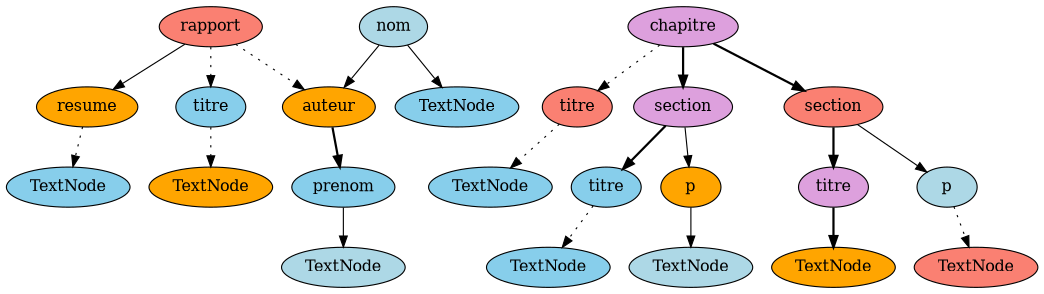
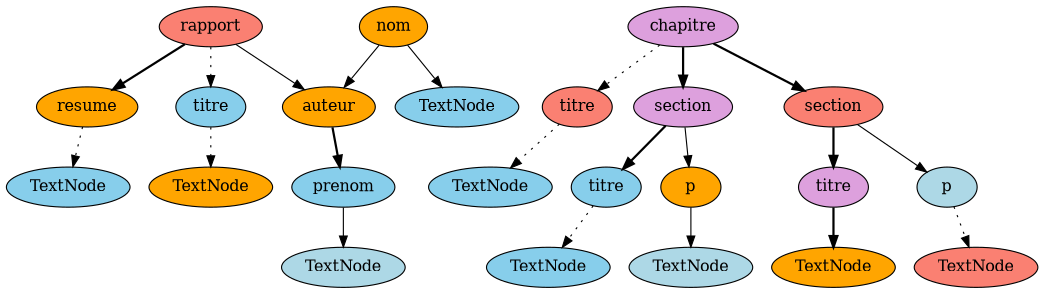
node "nom": fillcolor lightblue -> orange
edge "rapport" -> "resume": style solid -> bold
edge "rapport" -> "auteur": style dotted -> solid
